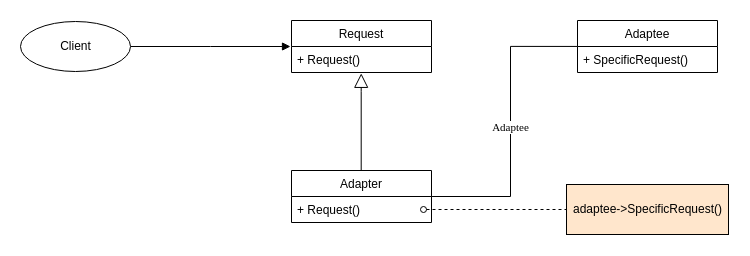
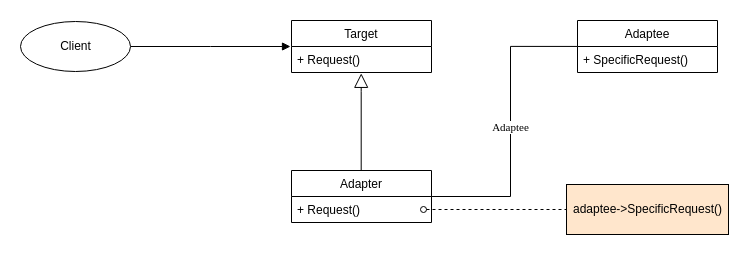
node "Request": label "Request" -> "Target"
